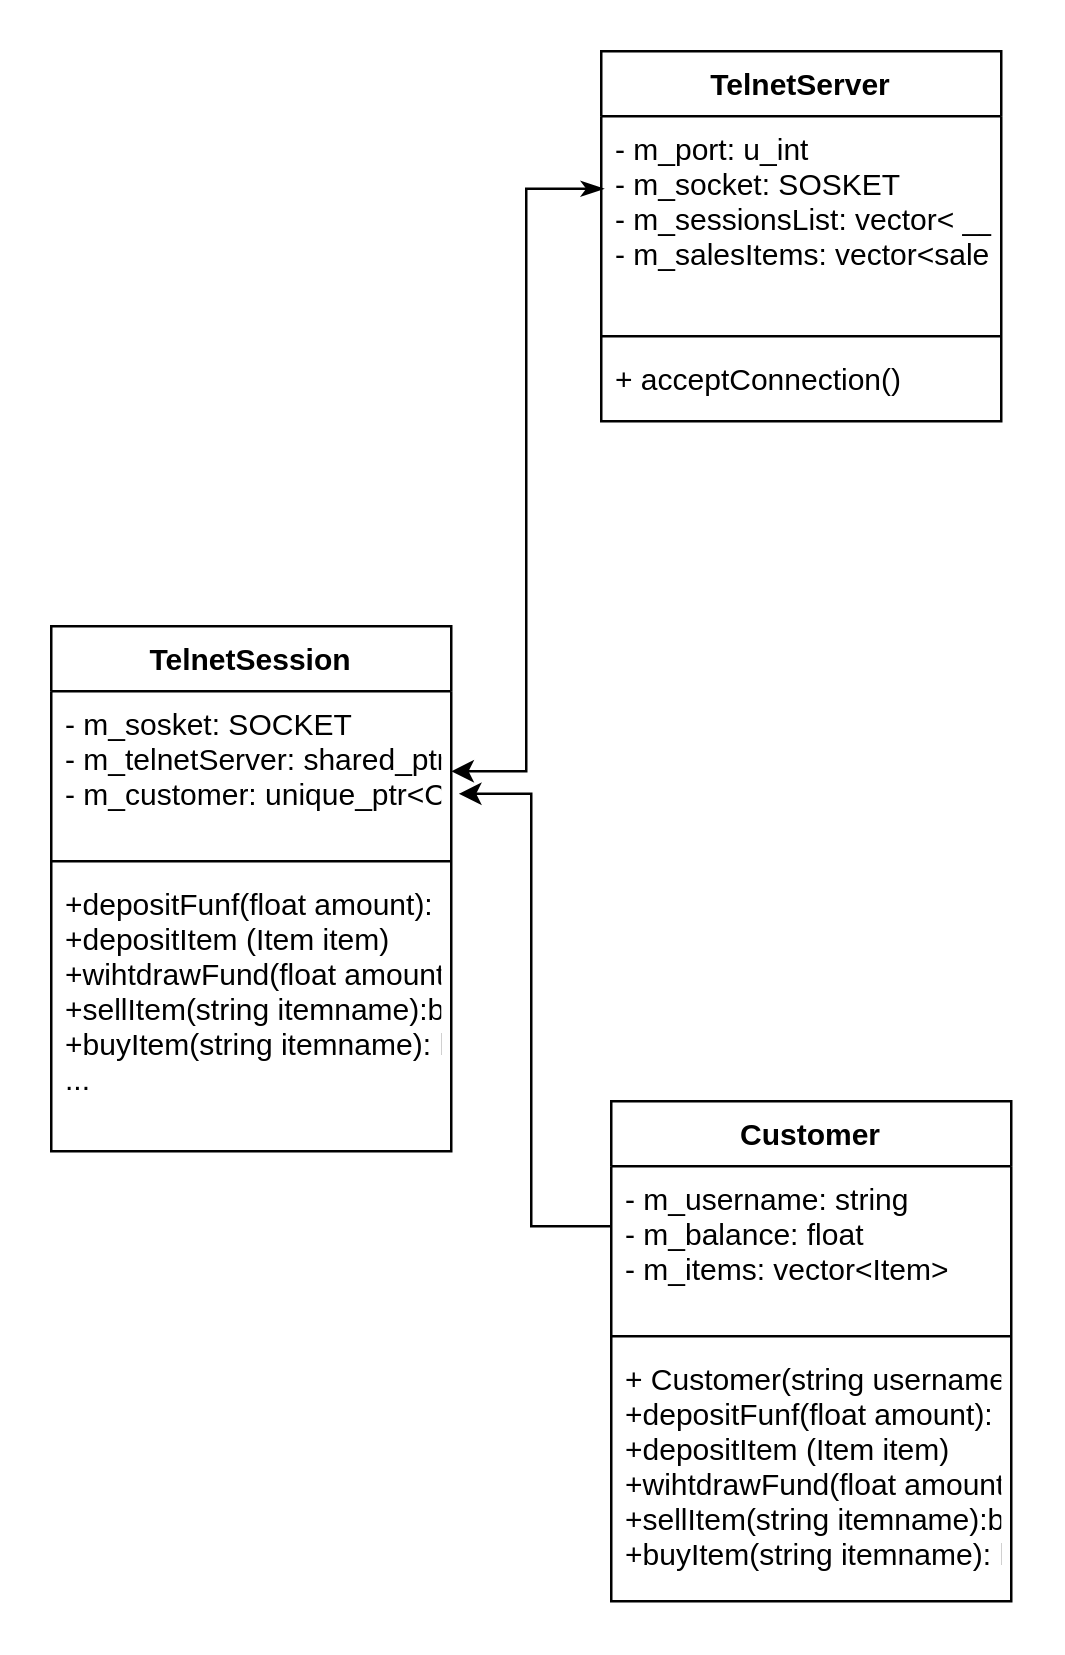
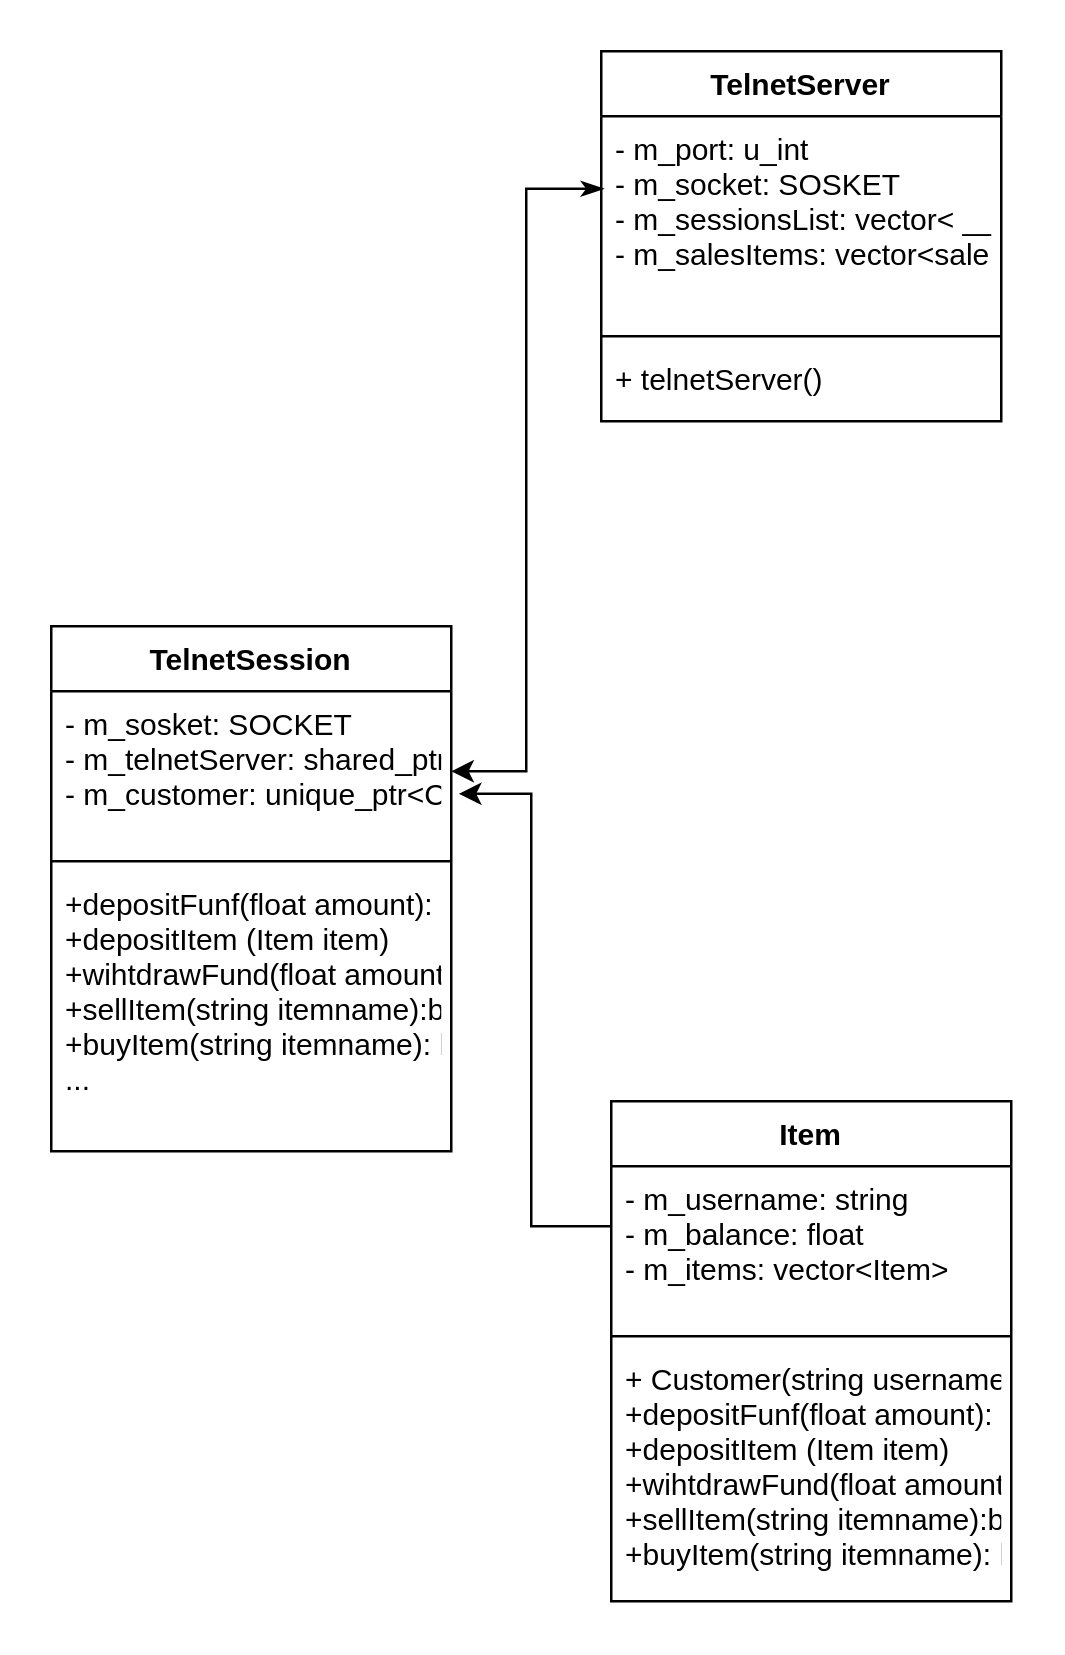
node "+ acceptConnection()": label "+ acceptConnection()" -> "+ telnetServer()"
node "Customer": label "Customer" -> "Item"
